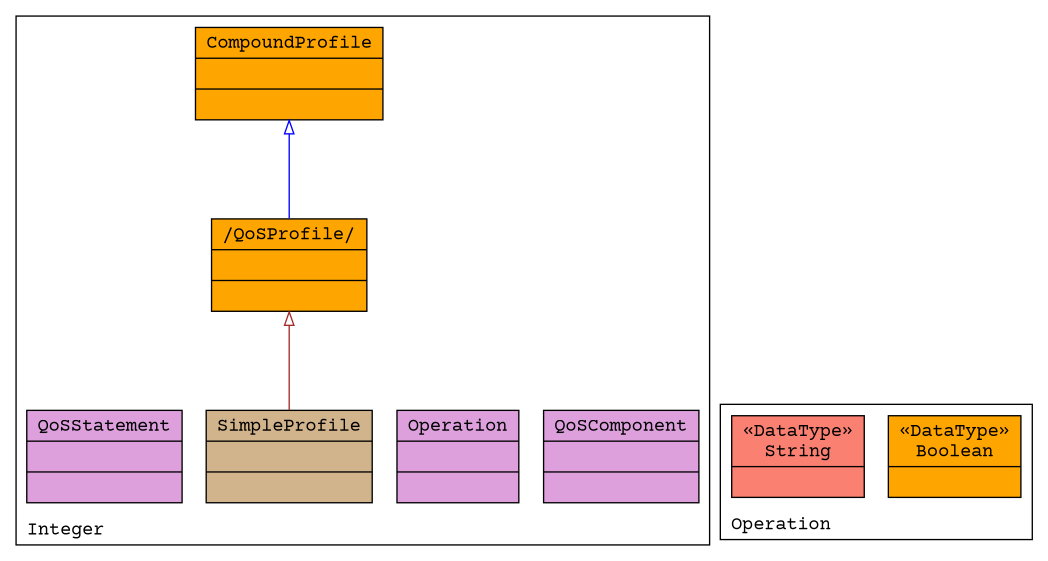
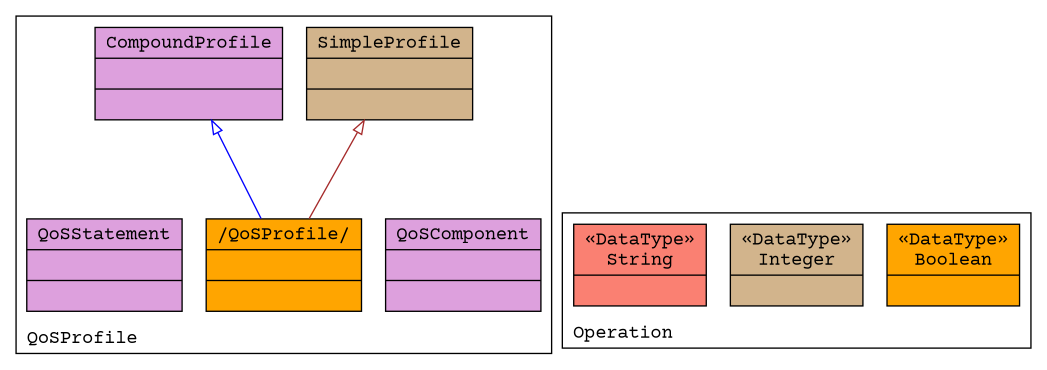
node "CompoundProfile": fillcolor orange -> plum
node "Integer": added
edge "SimpleProfile" -> "/QoSProfile/": reversed
node "Operation": removed
cluster "Integer": label "Integer" -> "QoSProfile"
